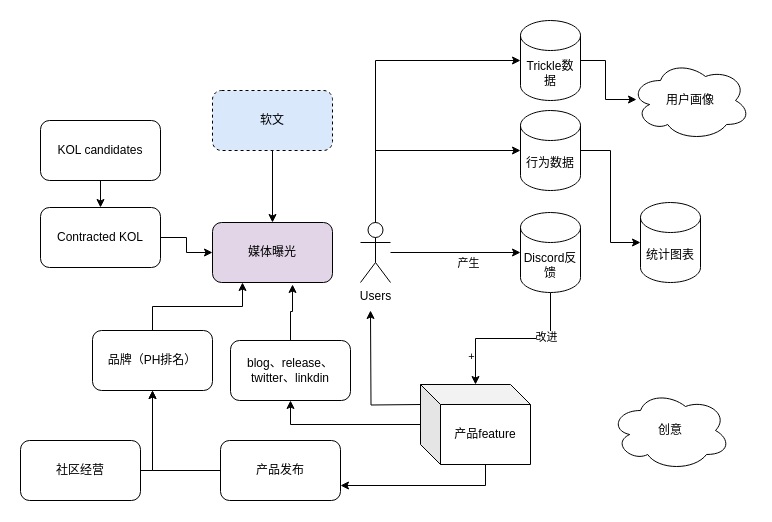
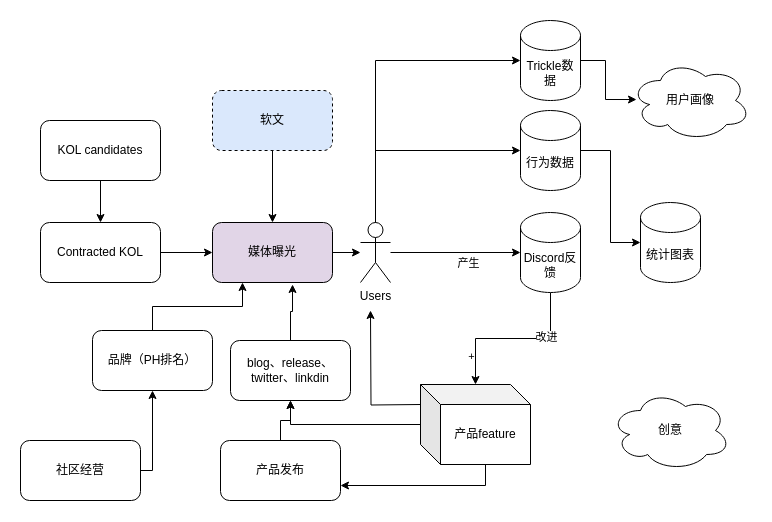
node "Contracted KOL": moved (101, 238) -> (101, 253)
edge "媒体曝光" -> "Users": added
edge "产品发布" -> "品牌（PH排名）": now "产品发布" -> "blog、release、twitter、linkdin"
